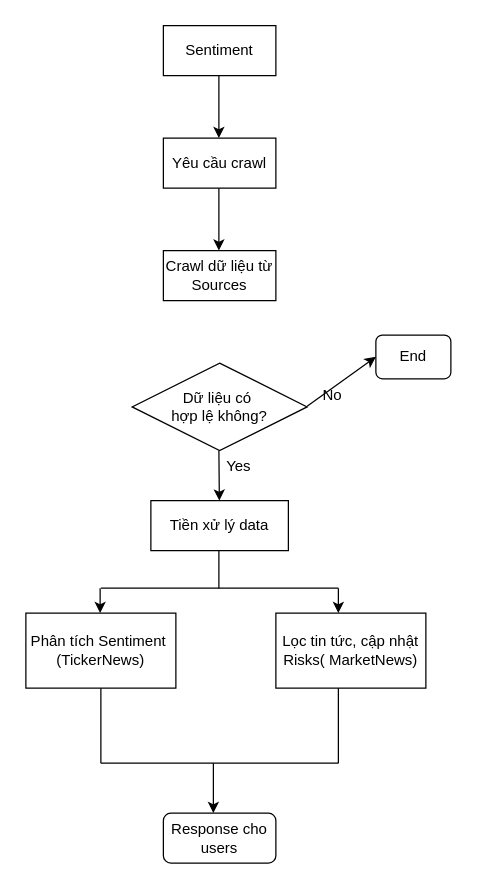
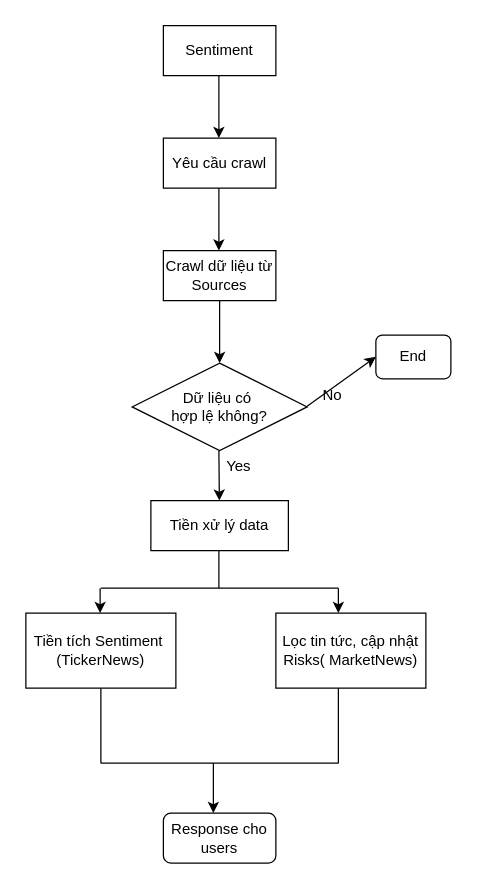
edge "Crawl dữ liệu từ Sources" -> "Dữ liệu có hợp lệ không?": added
node "Phân tích Sentiment (TickerNews)": label "Phân tích Sentiment (TickerNews)" -> "Tiền tích Sentiment (TickerNews)"
